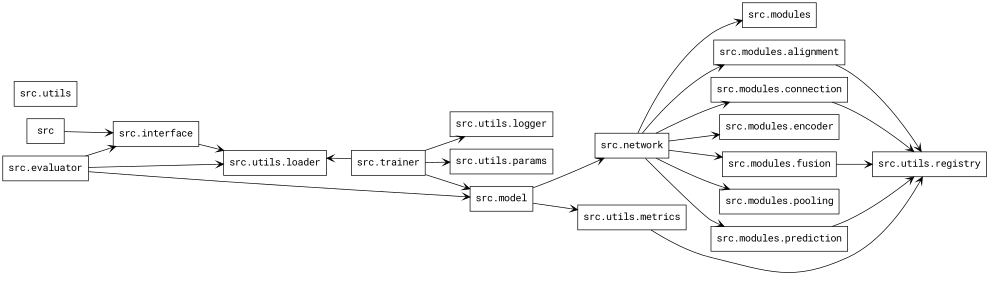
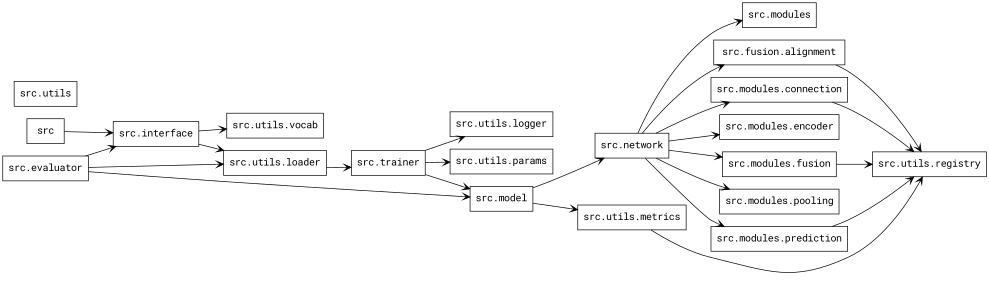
node "src.modules.alignment": label "src.modules.alignment" -> "src.fusion.alignment"
node "src.utils.vocab": added
edge "src.trainer" -> "src.utils.loader": reversed
